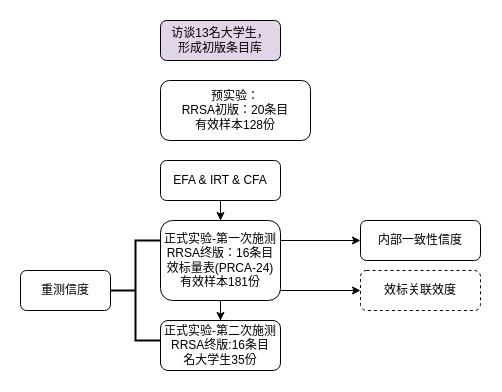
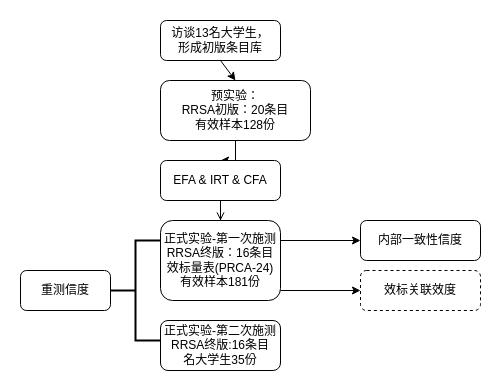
node "访谈13名大学生， 形成初版条目库": fillcolor #e1d5e7 -> #ffffff
edge "访谈13名大学生， 形成初版条目库" -> "预实验： RRSA初版：20条目 有效样本128份": added
edge "预实验： RRSA初版：20条目 有效样本128份" -> "EFA & IRT & CFA": added
edge "EFA & IRT & CFA" -> "正式实验-第一次施测 RRSA终版：16条目 效标量表(PRCA-24) 有效样本181份": arrowhead classic -> open
edge "正式实验-第一次施测 RRSA终版：16条目 效标量表(PRCA-24) 有效样本181份" -> "正式实验-第二次施测 RRSA终版:16条目 名大学生35份": removed
